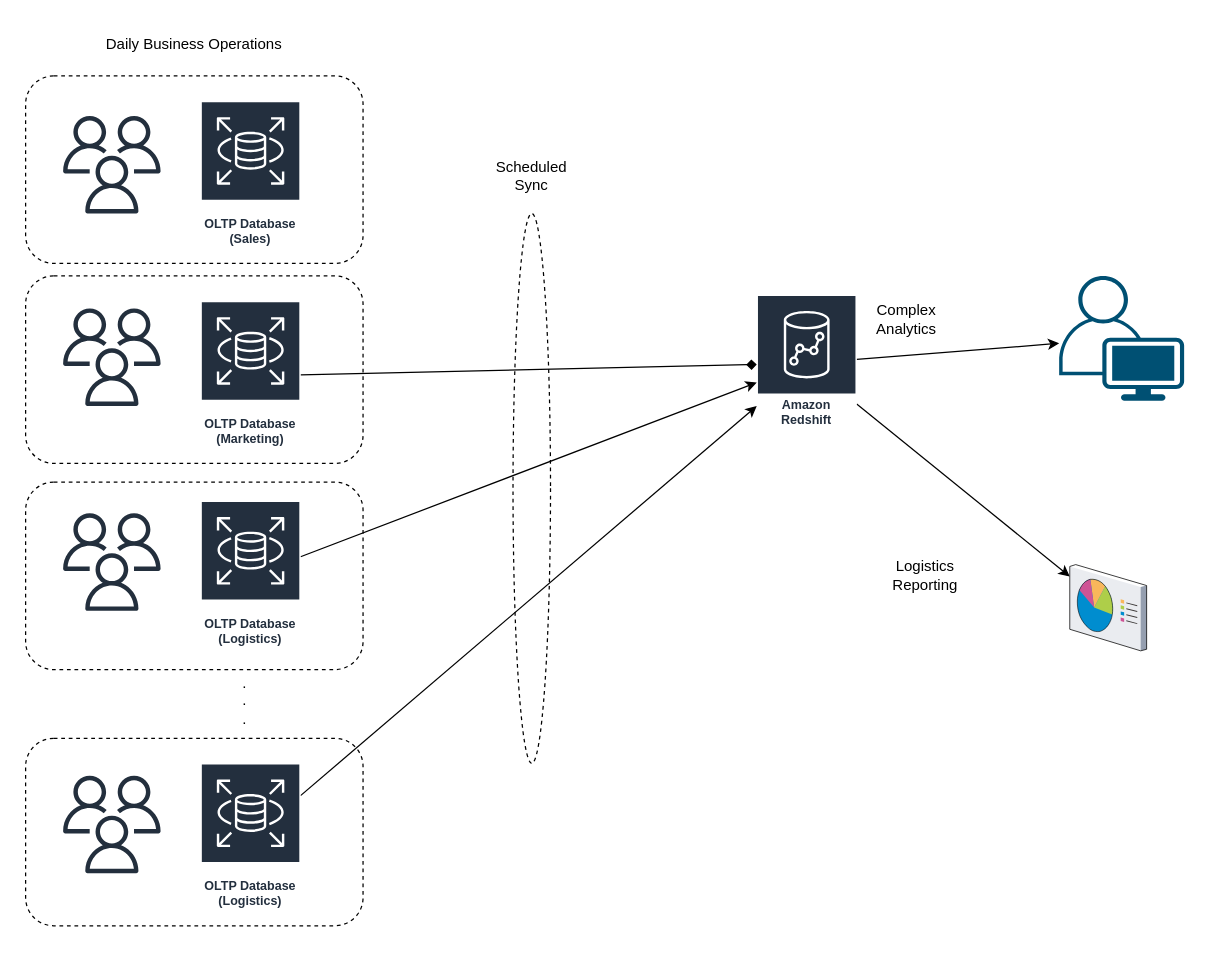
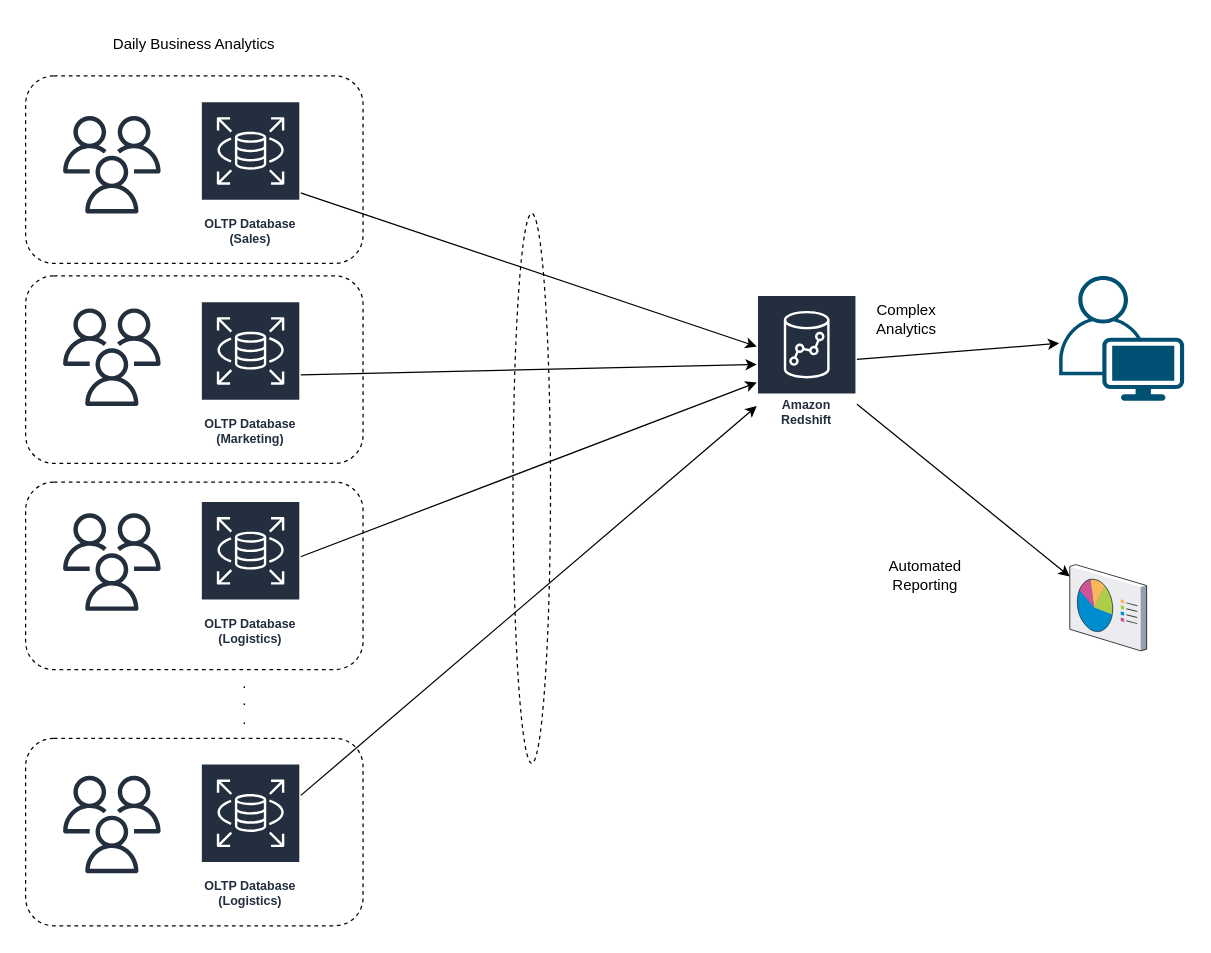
node "Daily Business Operations": label "Daily Business Operations" -> "Daily Business Analytics"
node "Scheduled Sync": removed
edge "OLTP Database (Sales)" -> "Amazon Redshift": added
edge "OLTP Database (Marketing)" -> "Amazon Redshift": arrowhead diamond -> classic
node "Logistics Reporting": label "Logistics Reporting" -> "Automated Reporting"
